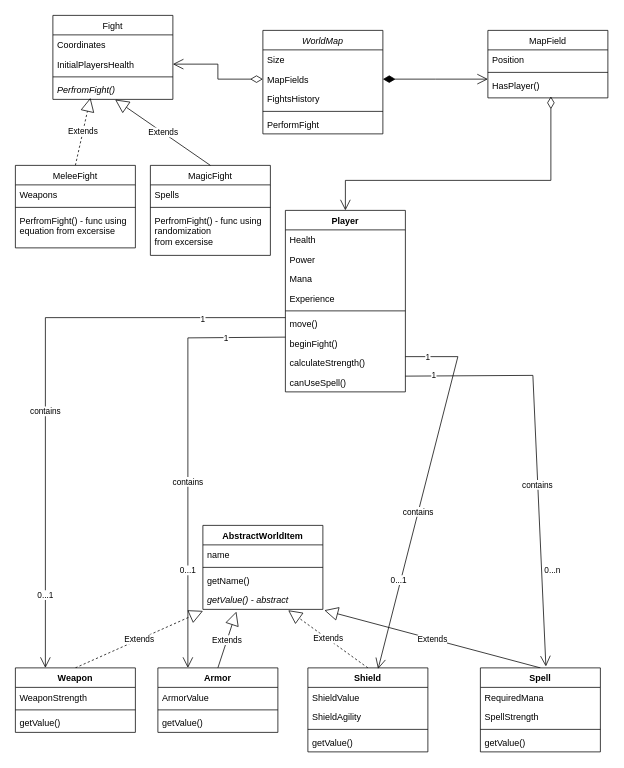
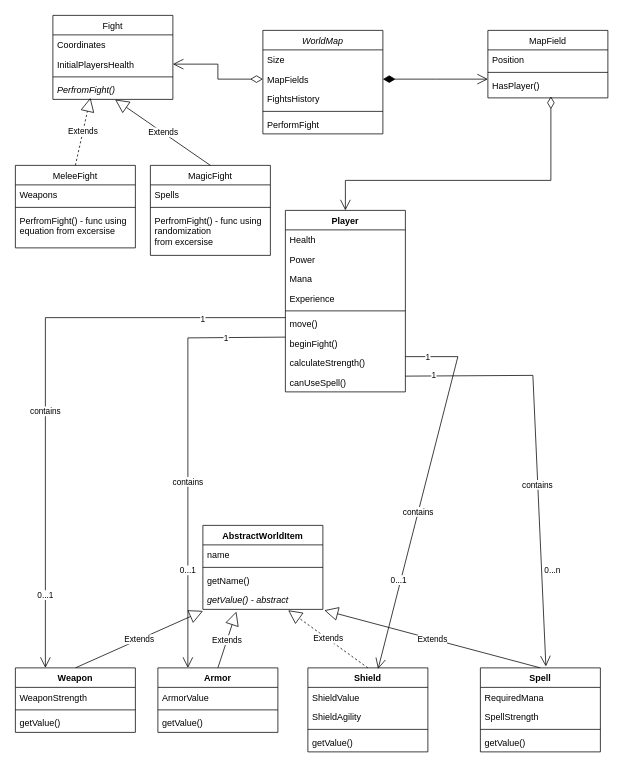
edge "Weapon" -> "getValue() - abstract": style dashed -> solid
